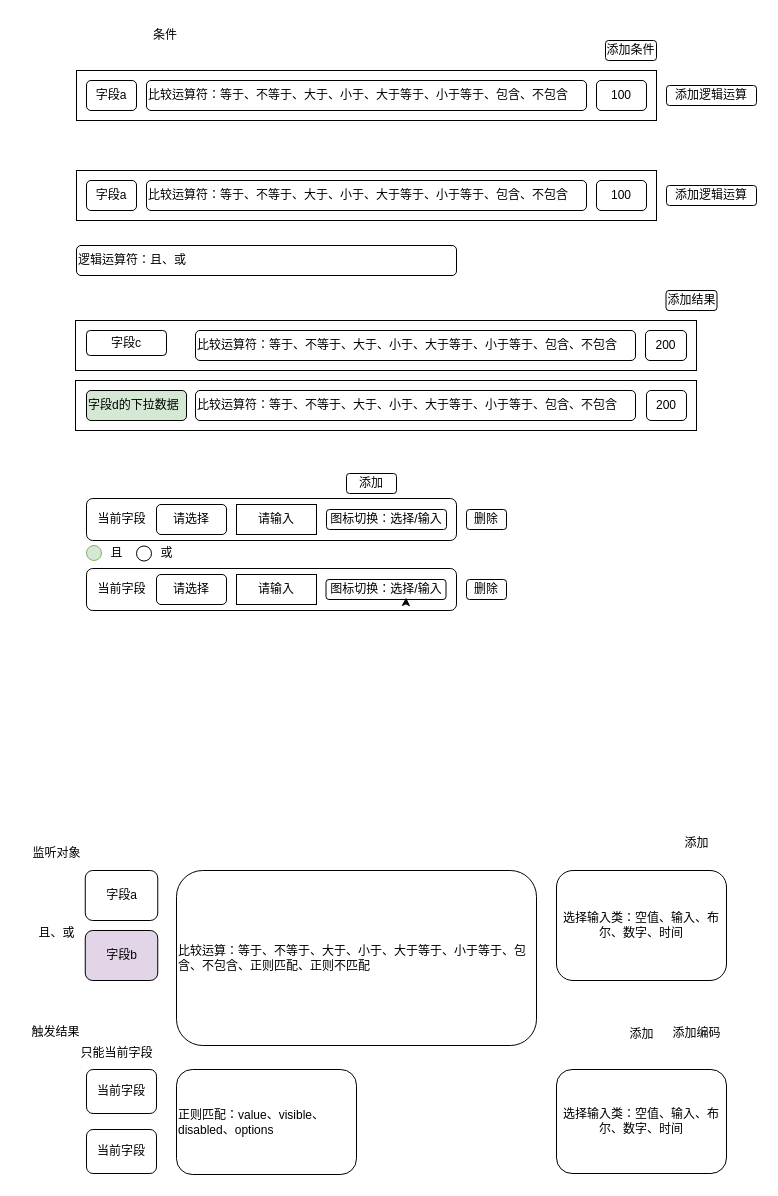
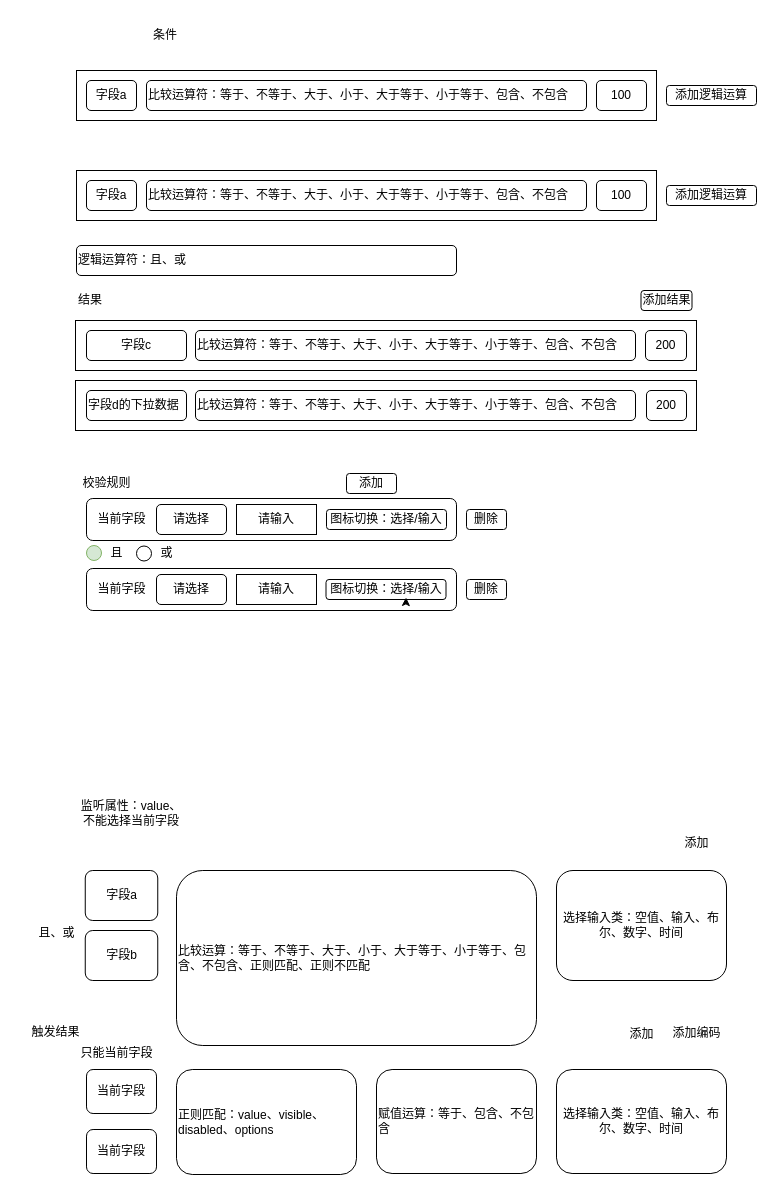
node "添加条件": removed
node "结果": added
node "添加结果": moved (692, 301) -> (667, 301)
node "字段c": size 80x25 -> 100x30
node "字段d的下拉数据": fillcolor #d5e8d4 -> #ffffff
node "校验规则": added
node "监听属性：value、不能选择当前字段": added
node "监听对象": removed
node "字段b": fillcolor #e1d5e7 -> #ffffff
node "赋值运算：等于、包含、不包含": added
